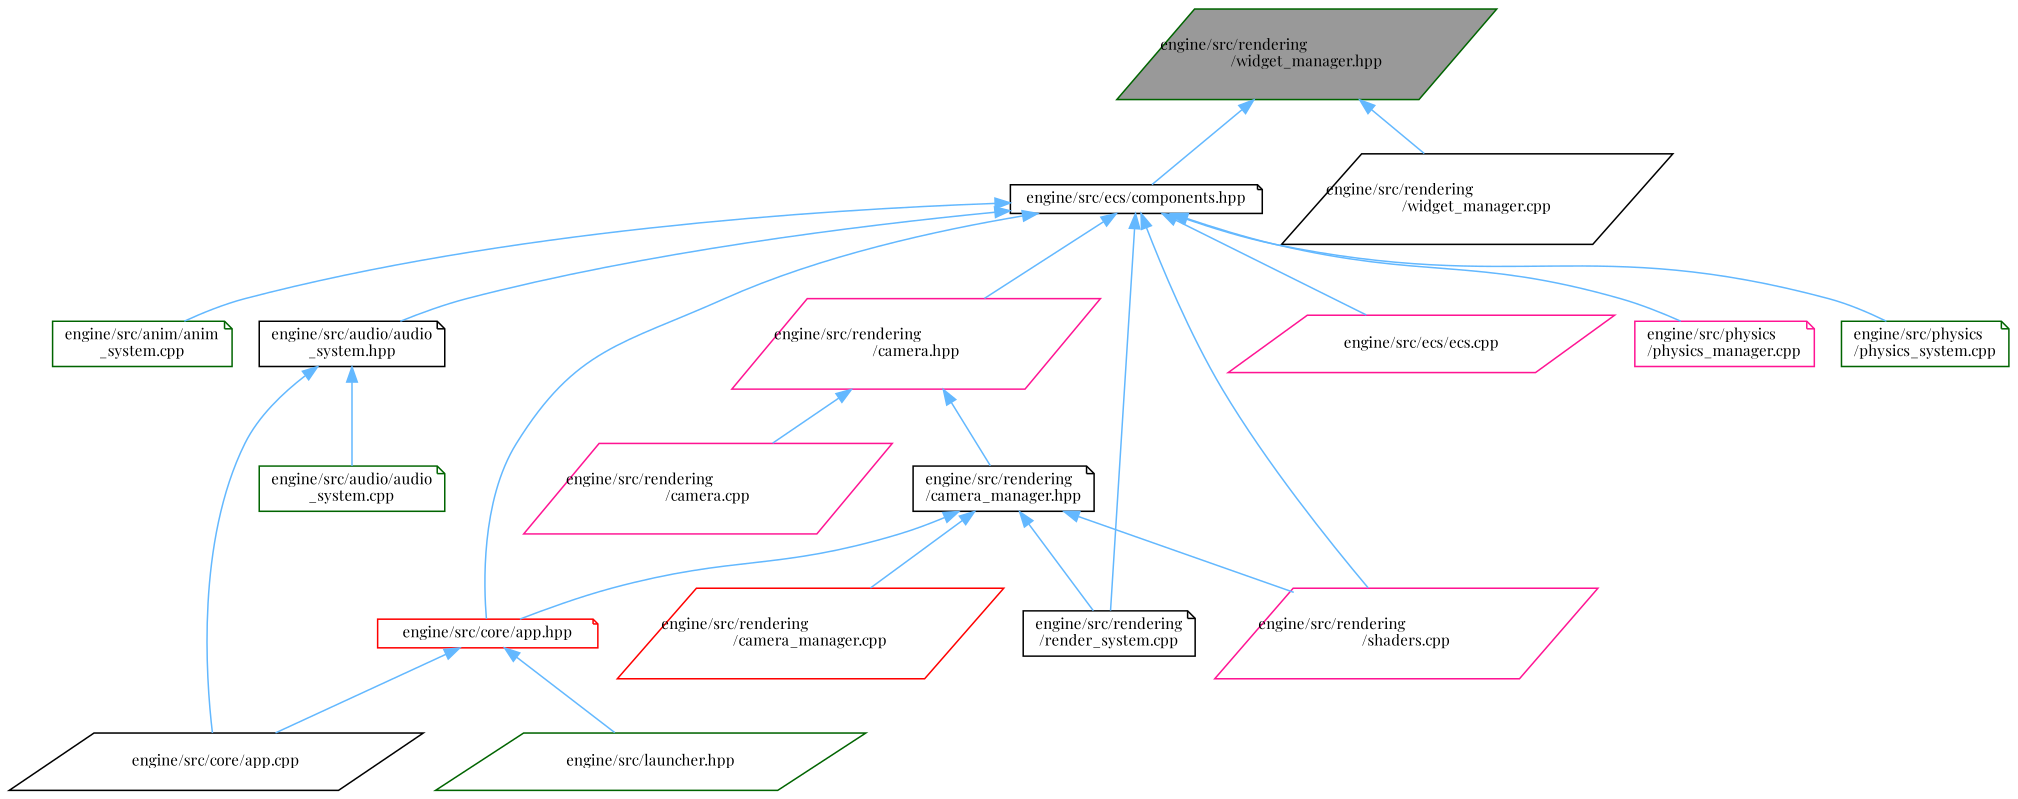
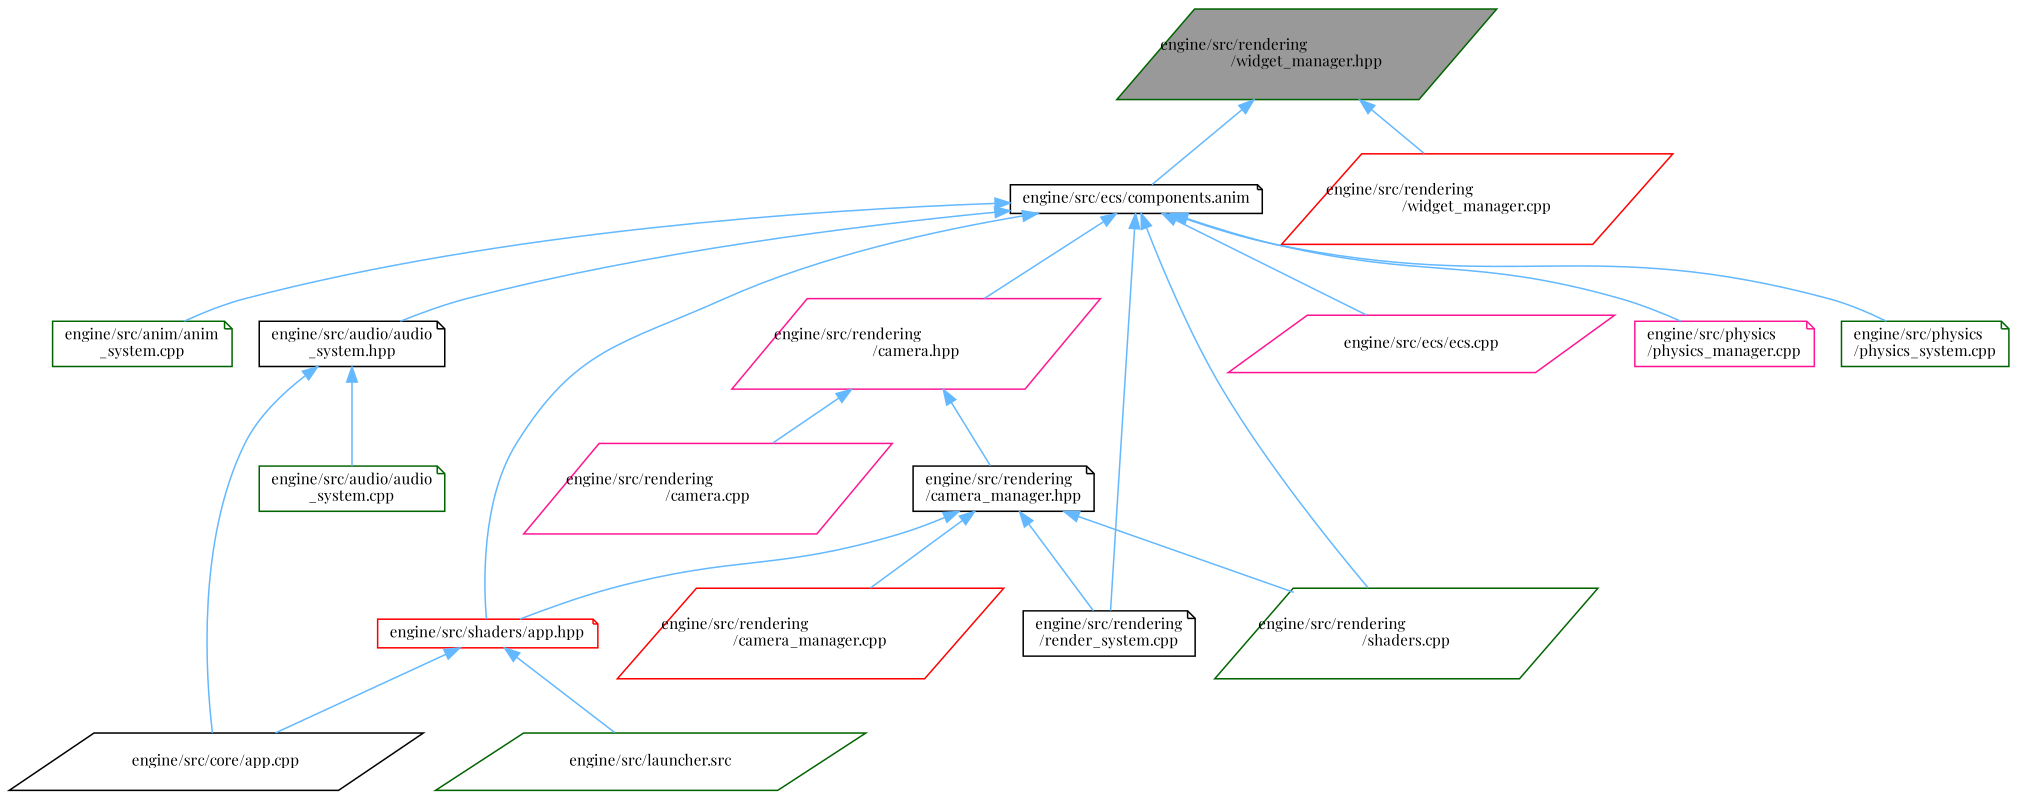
node "engine/src/ecs/components.hpp": label "engine/src/ecs/components.hpp" -> "engine/src/ecs/components.anim"
node "engine/src/rendering /widget_manager.cpp": color black -> red
node "engine/src/core/app.hpp": label "engine/src/core/app.hpp" -> "engine/src/shaders/app.hpp"
node "engine/src/rendering /shaders.cpp": color deeppink -> darkgreen
node "engine/src/launcher.hpp": label "engine/src/launcher.hpp" -> "engine/src/launcher.src"
